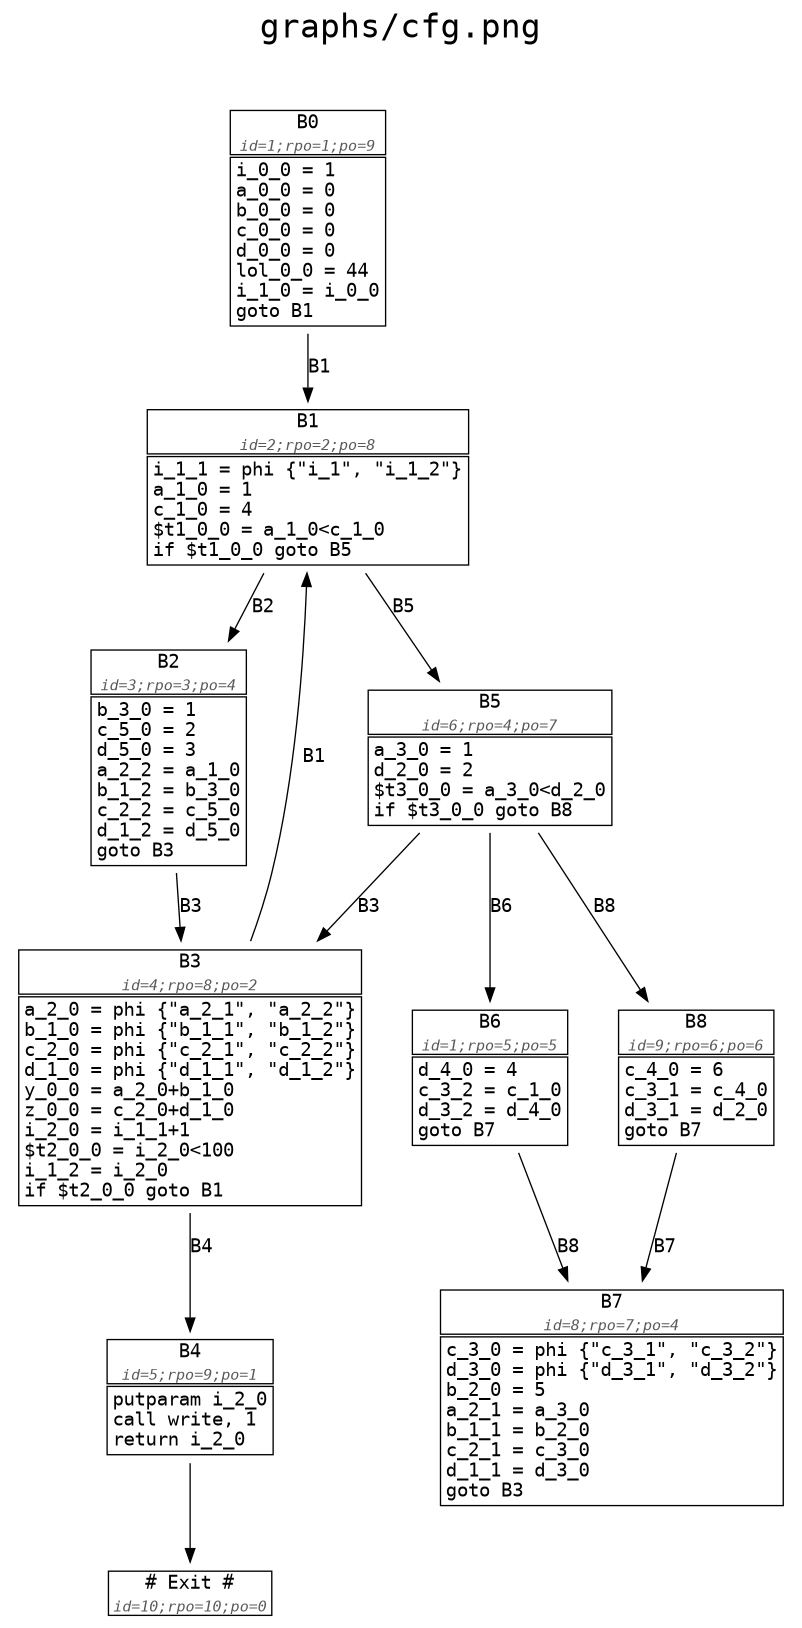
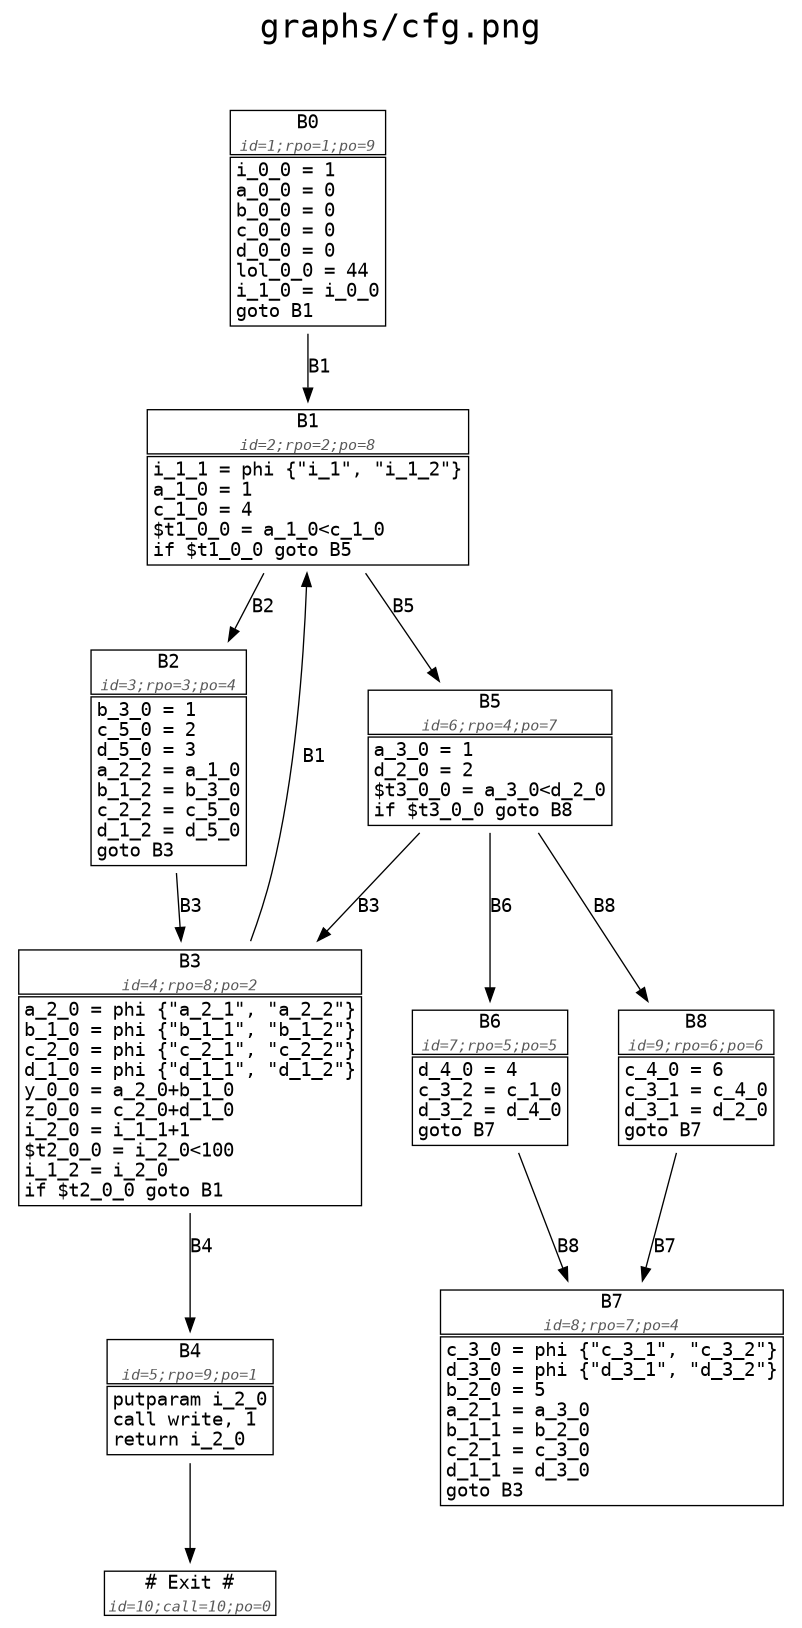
node "B6": text "id=1;rpo=5;po=5" -> "id=7;rpo=5;po=5"
node "# Exit #": text "id=10;rpo=10;po=0" -> "id=10;call=10;po=0"
